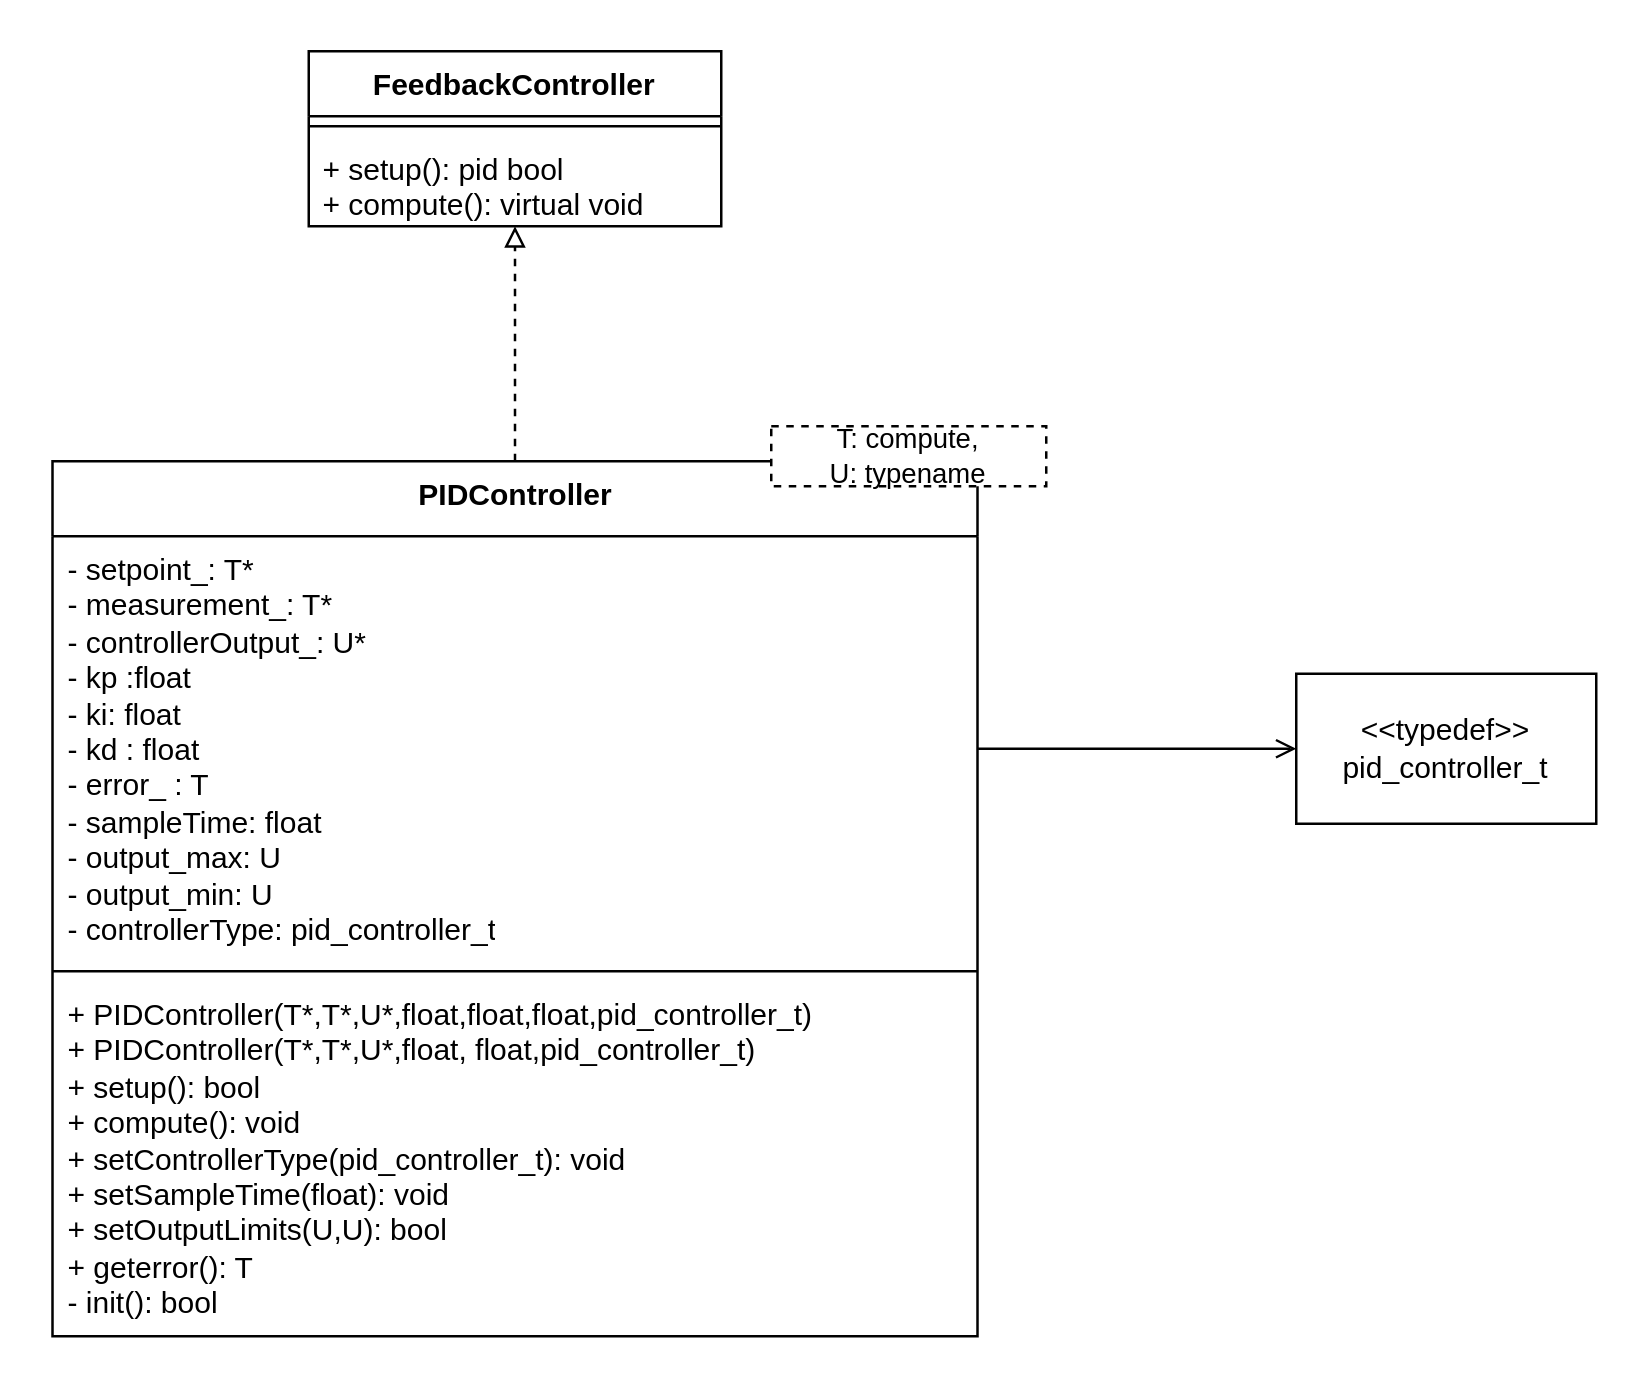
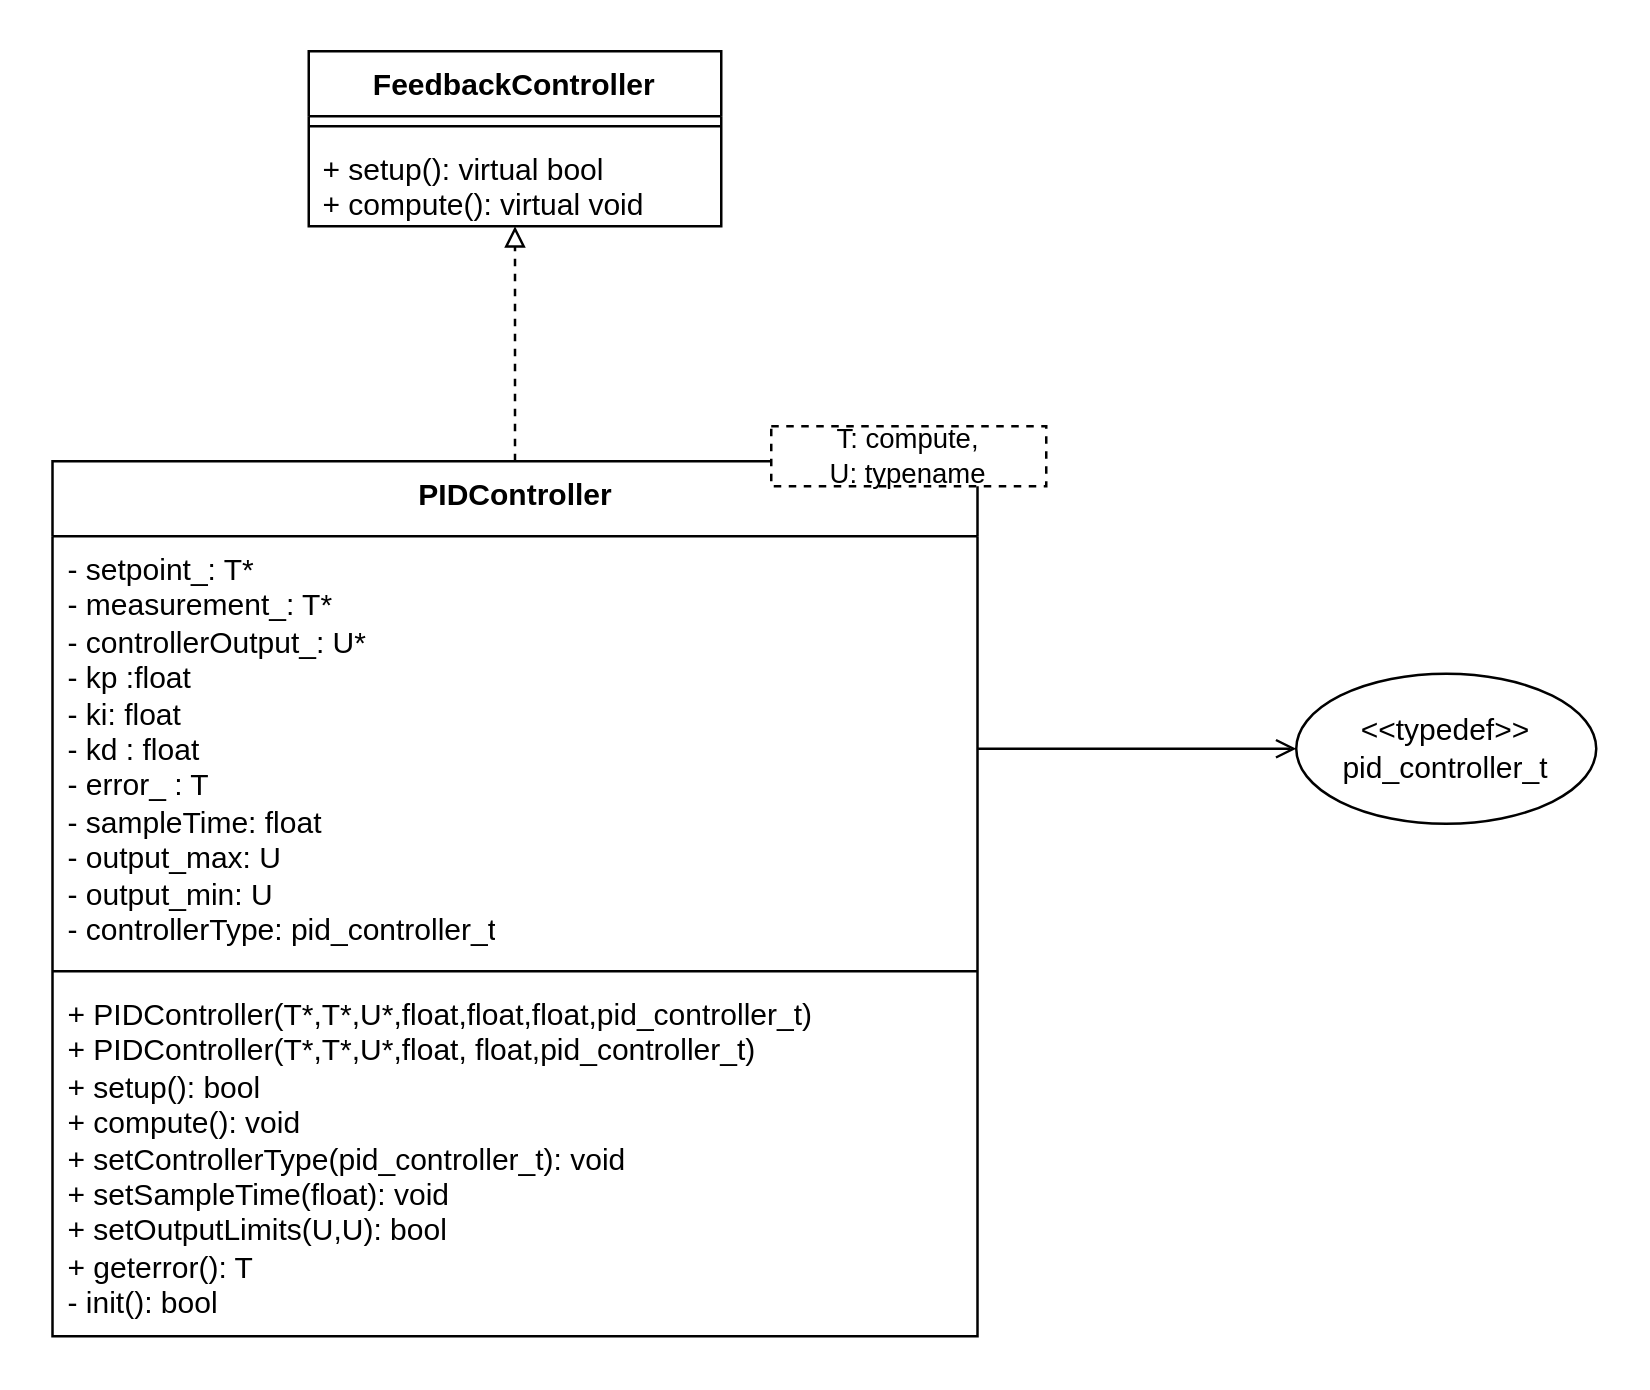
node "+ setup(): pid bool + compute(): virtual void": label "+ setup(): pid bool + compute(): virtual void" -> "+ setup(): virtual bool + compute(): virtual void"
node "<<typedef>> pid_controller_t": shape rectangle -> ellipse
